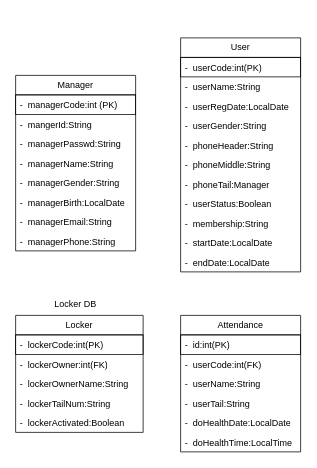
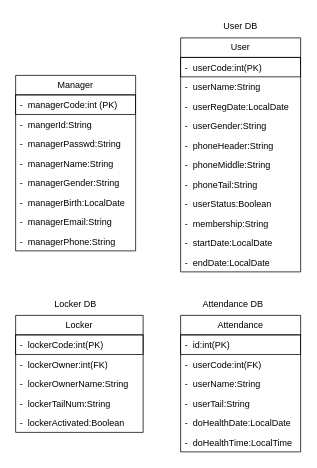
node "User DB": added
node "- phoneTail:Manager": label "- phoneTail:Manager" -> "- phoneTail:String"
node "Attendance DB": added
